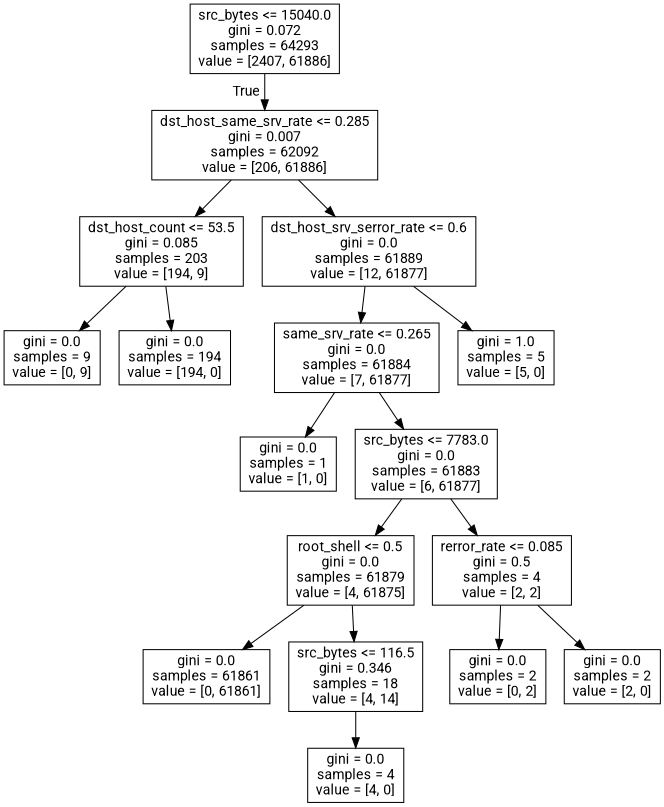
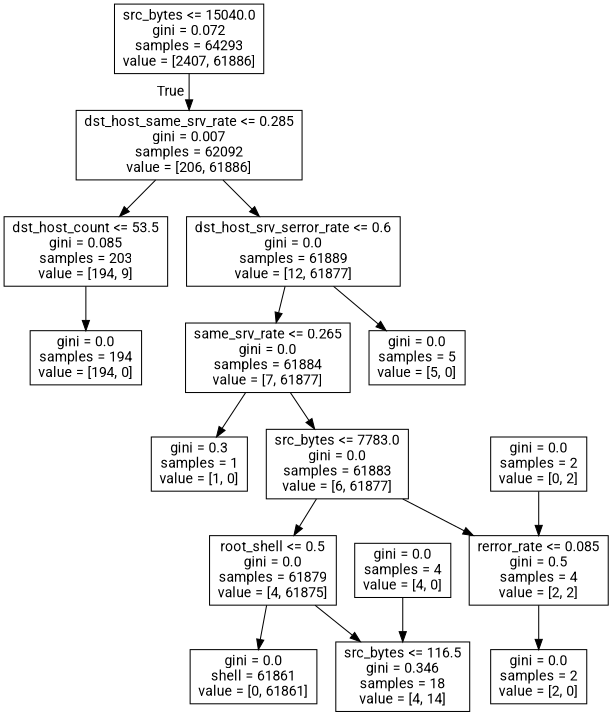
node "gini = 0.0 samples = 9 value = [0, 9]": removed
node "gini = 1.0 samples = 5 value = [5, 0]": label "gini = 1.0 samples = 5 value = [5, 0]" -> "gini = 0.0 samples = 5 value = [5, 0]"
node "gini = 0.0 samples = 1 value = [1, 0]": label "gini = 0.0 samples = 1 value = [1, 0]" -> "gini = 0.3 samples = 1 value = [1, 0]"
edge "rerror_rate <= 0.085 gini = 0.5 samples = 4 value = [2, 2]" -> "gini = 0.0 samples = 2 value = [0, 2]": reversed
node "gini = 0.0 samples = 61861 value = [0, 61861]": label "gini = 0.0 samples = 61861 value = [0, 61861]" -> "gini = 0.0 shell = 61861 value = [0, 61861]"
edge "src_bytes <= 116.5 gini = 0.346 samples = 18 value = [4, 14]" -> "gini = 0.0 samples = 4 value = [4, 0]": reversed
